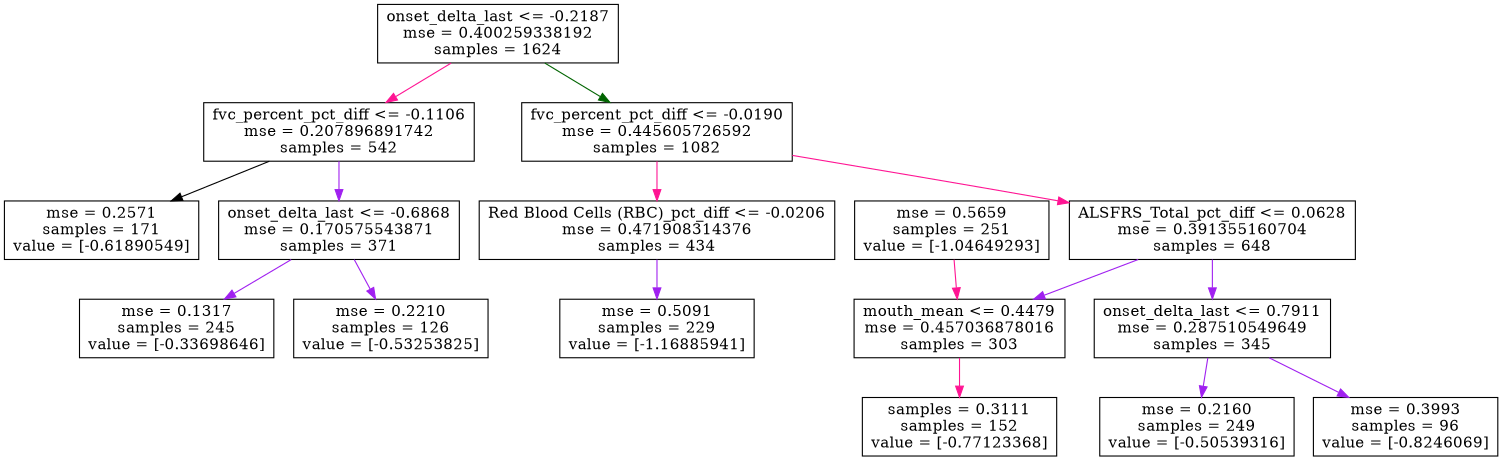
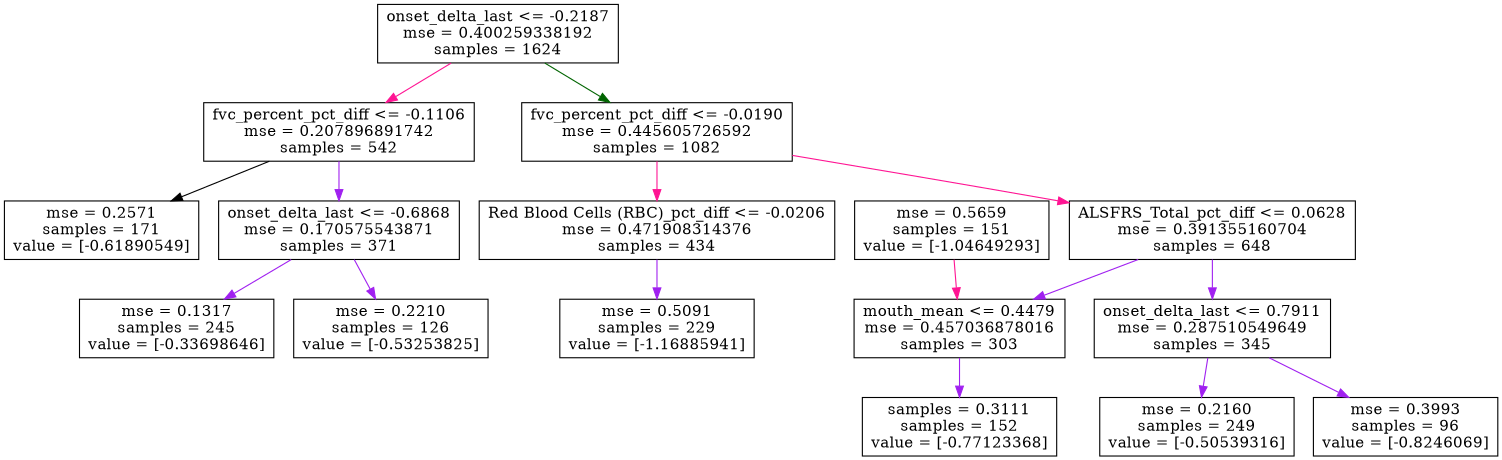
node "mse = 0.5659 samples = 251 value = [-1.04649293]": label "mse = 0.5659 samples = 251 value = [-1.04649293]" -> "mse = 0.5659 samples = 151 value = [-1.04649293]"
edge "mouth_mean <= 0.4479 mse = 0.457036878016 samples = 303" -> "samples = 0.3111 samples = 152 value = [-0.77123368]": color deeppink -> purple
